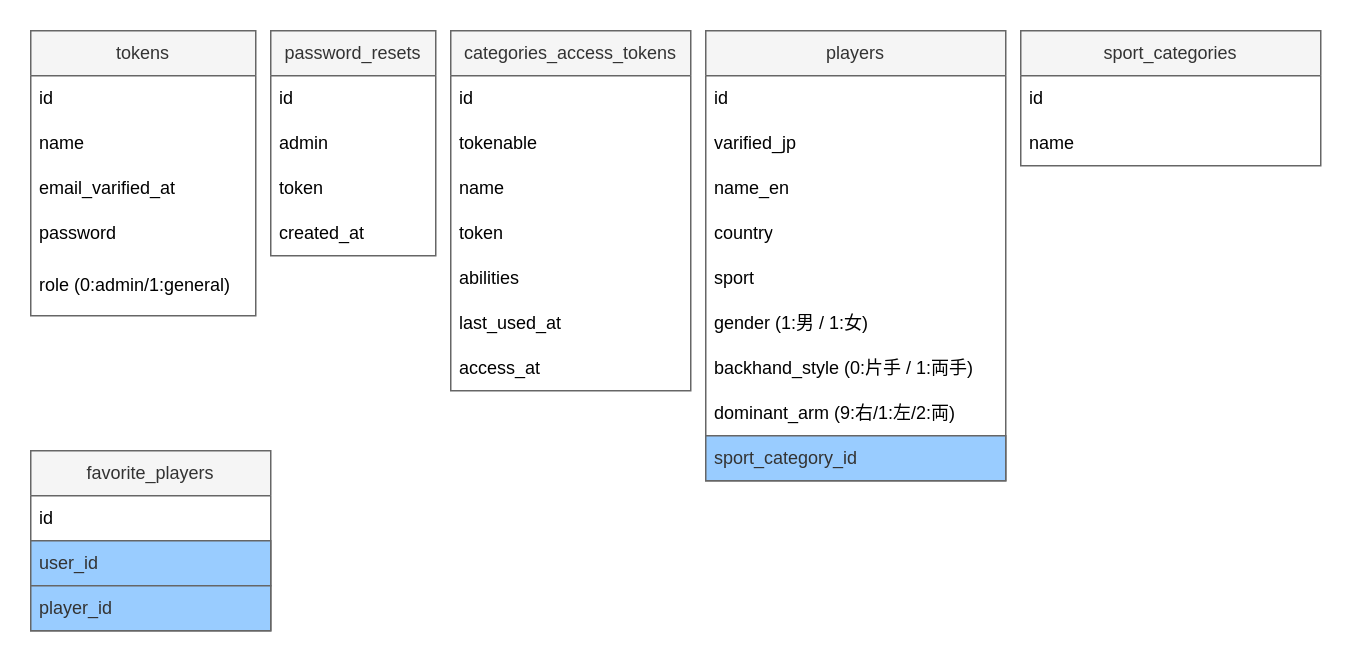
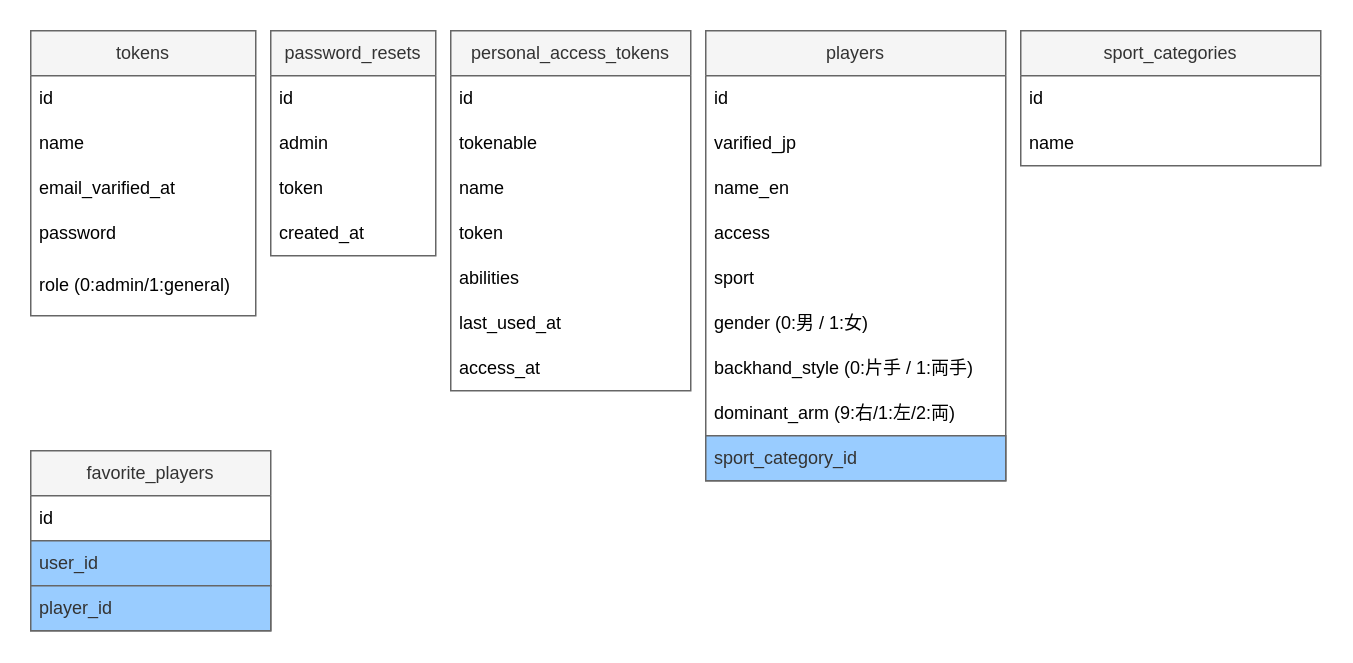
node "categories_access_tokens": label "categories_access_tokens" -> "personal_access_tokens"
node "country": label "country" -> "access"
node "gender (1:男 / 1:女)": label "gender (1:男 / 1:女)" -> "gender (0:男 / 1:女)"
